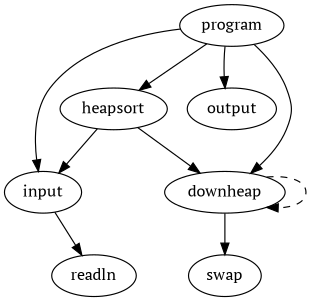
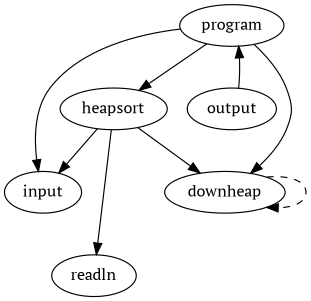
edge "program" -> "output": reversed
edge "input" -> "readln": now "heapsort" -> "readln"
node "swap": removed
